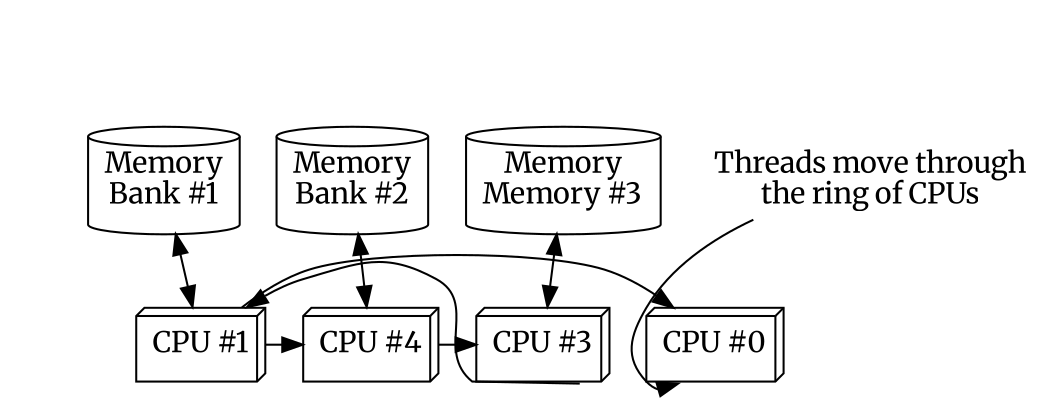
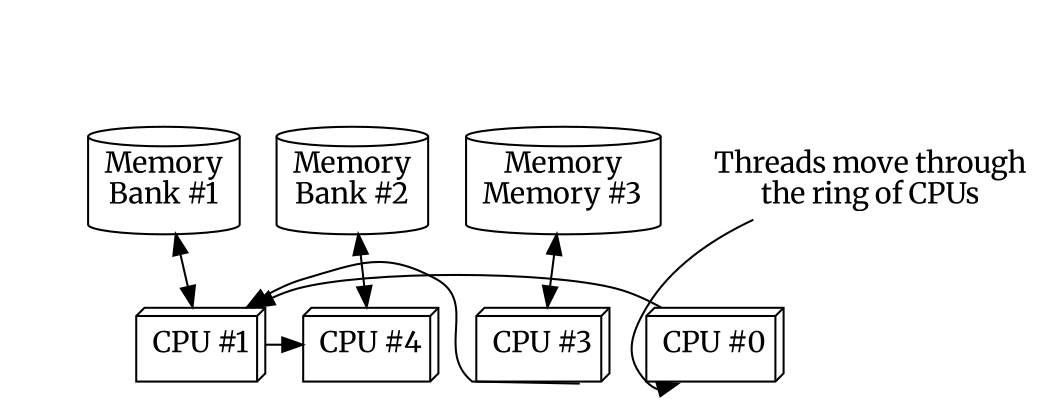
edge "CPU #1" -> "CPU #0": reversed
edge "CPU #4" -> "CPU #3": removed
